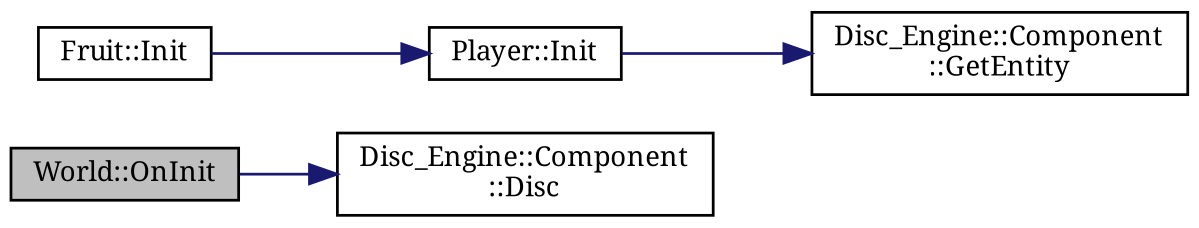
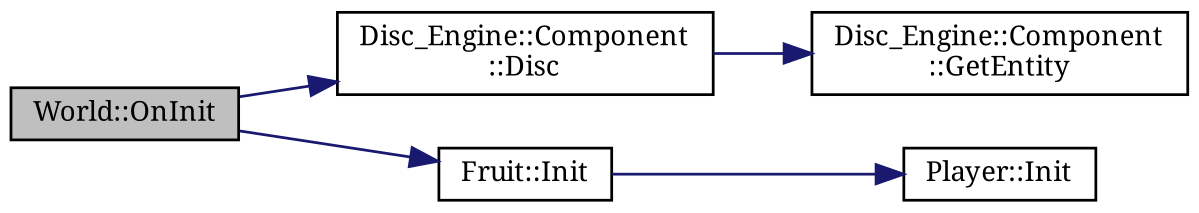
edge "Player::Init" -> "Disc_Engine::Component ::GetEntity": now "Disc_Engine::Component ::Disc" -> "Disc_Engine::Component ::GetEntity"
edge "World::OnInit" -> "Fruit::Init": added
